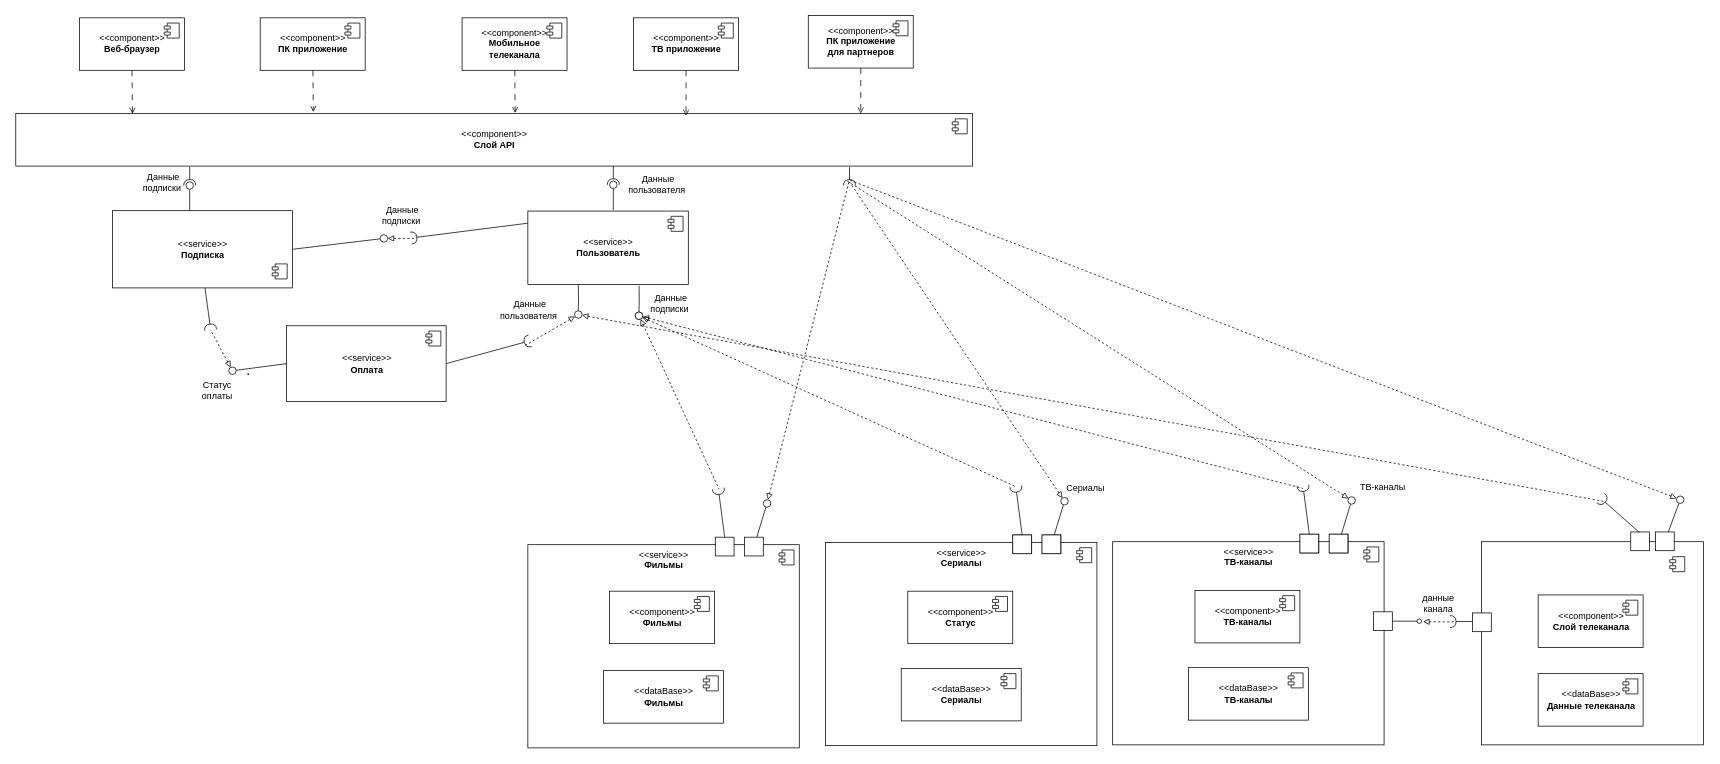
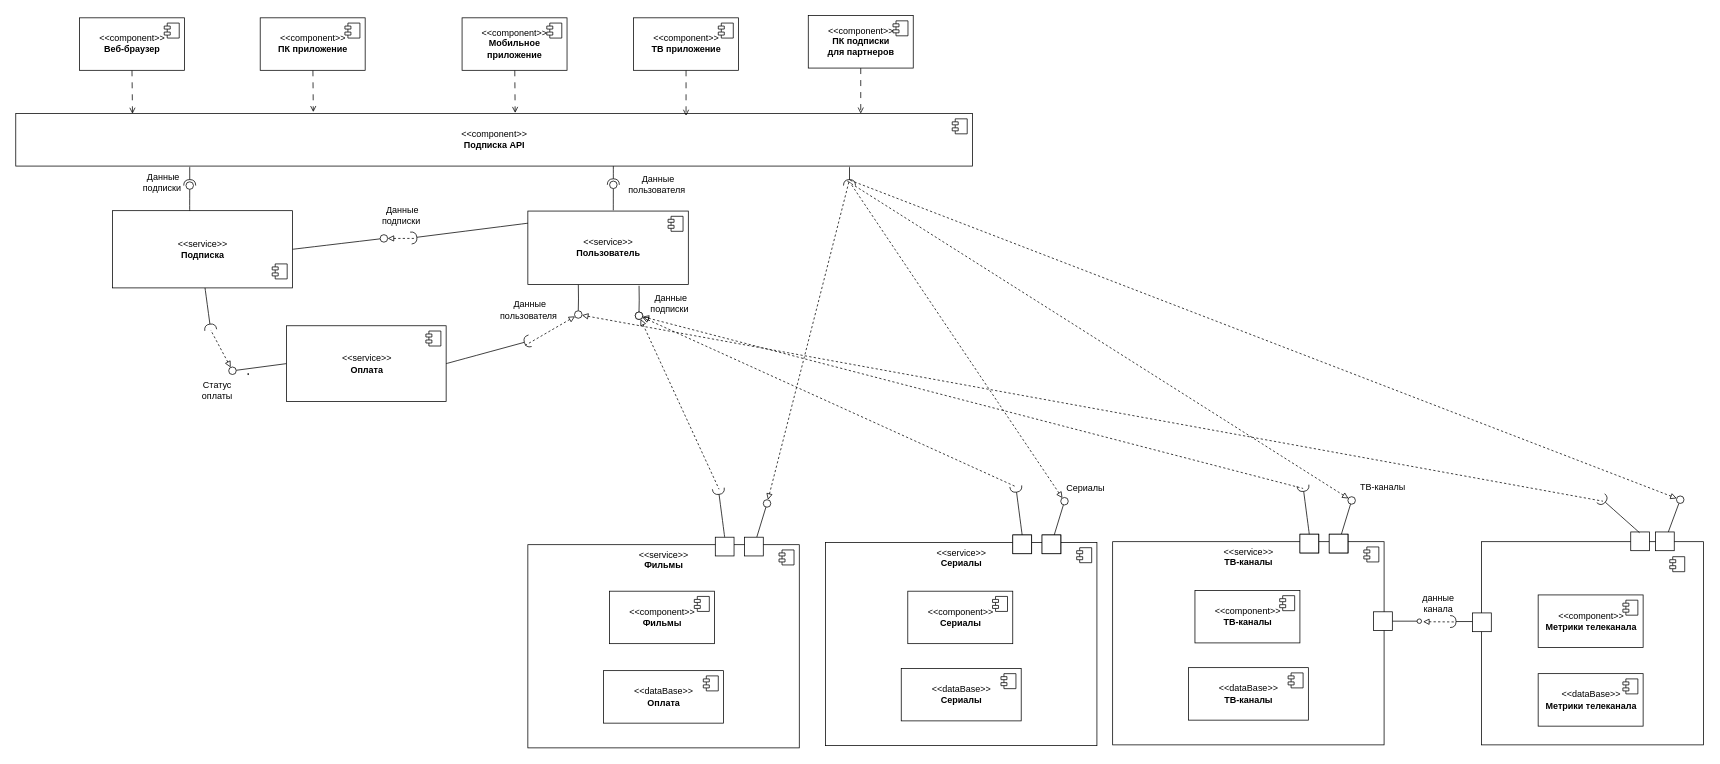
node "<<component>> ПК приложение для партнеров": label "<<component>> ПК приложение для партнеров" -> "<<component>> ПК подписки для партнеров"
node "<<component>> Мобильное телеканала": label "<<component>> Мобильное телеканала" -> "<<component>> Мобильное приложение"
node "<<component>> Слой API": label "<<component>> Слой API" -> "<<component>> Подписка API"
node "<<component>> Статус": label "<<component>> Статус" -> "<<component>> Сериалы"
node "<<component>> Слой телеканала": label "<<component>> Слой телеканала" -> "<<component>> Метрики телеканала"
node "<<dataBase>> Фильмы": label "<<dataBase>> Фильмы" -> "<<dataBase>> Оплата"
node "<<dataBase>> Данные телеканала": label "<<dataBase>> Данные телеканала" -> "<<dataBase>> Метрики телеканала"
